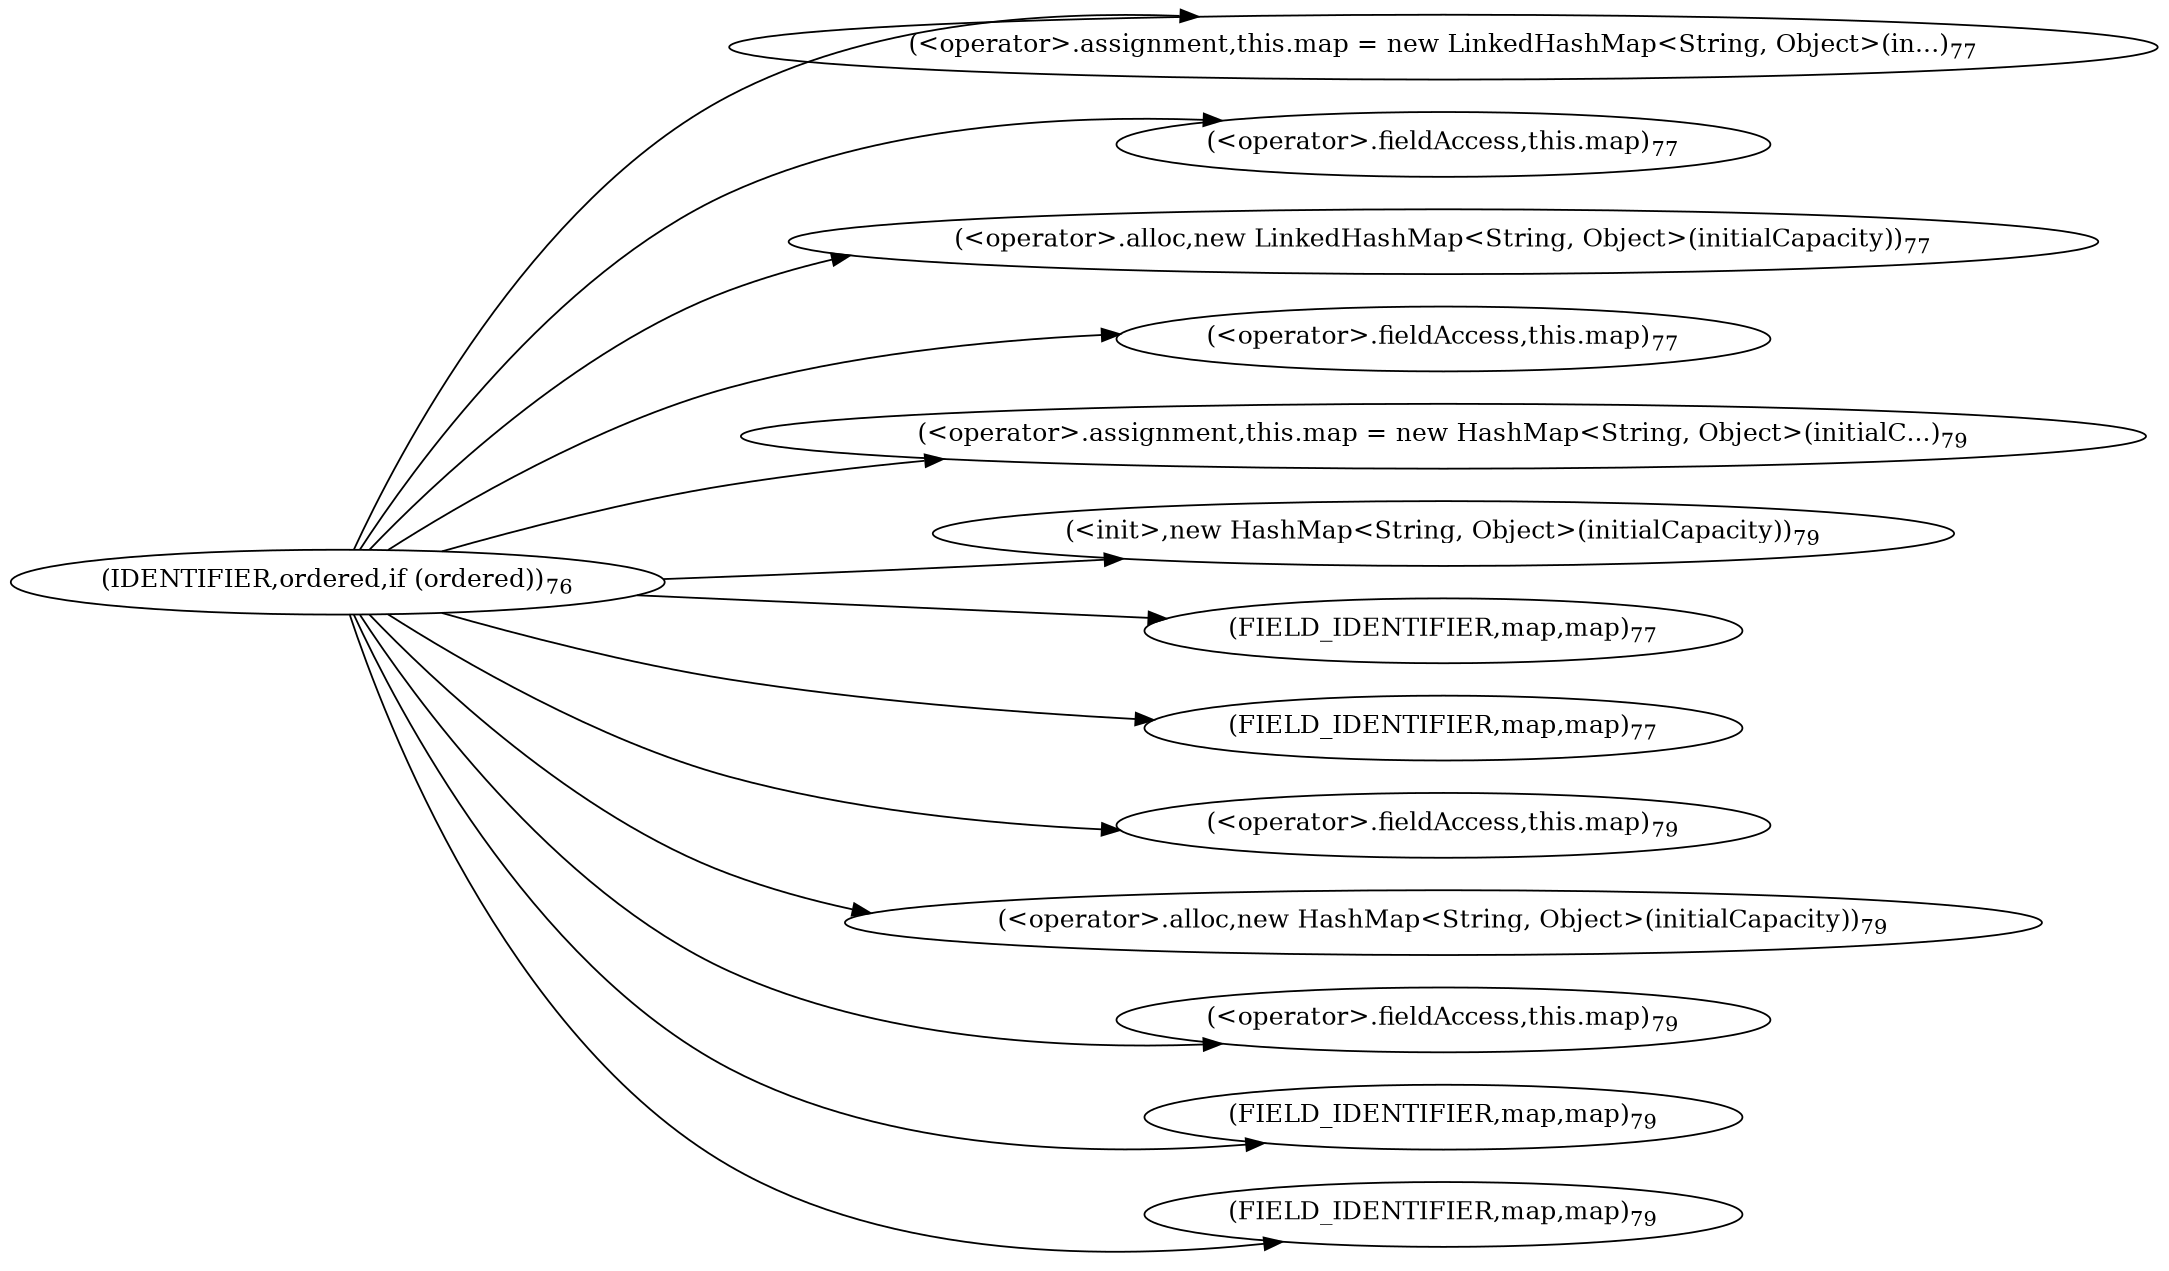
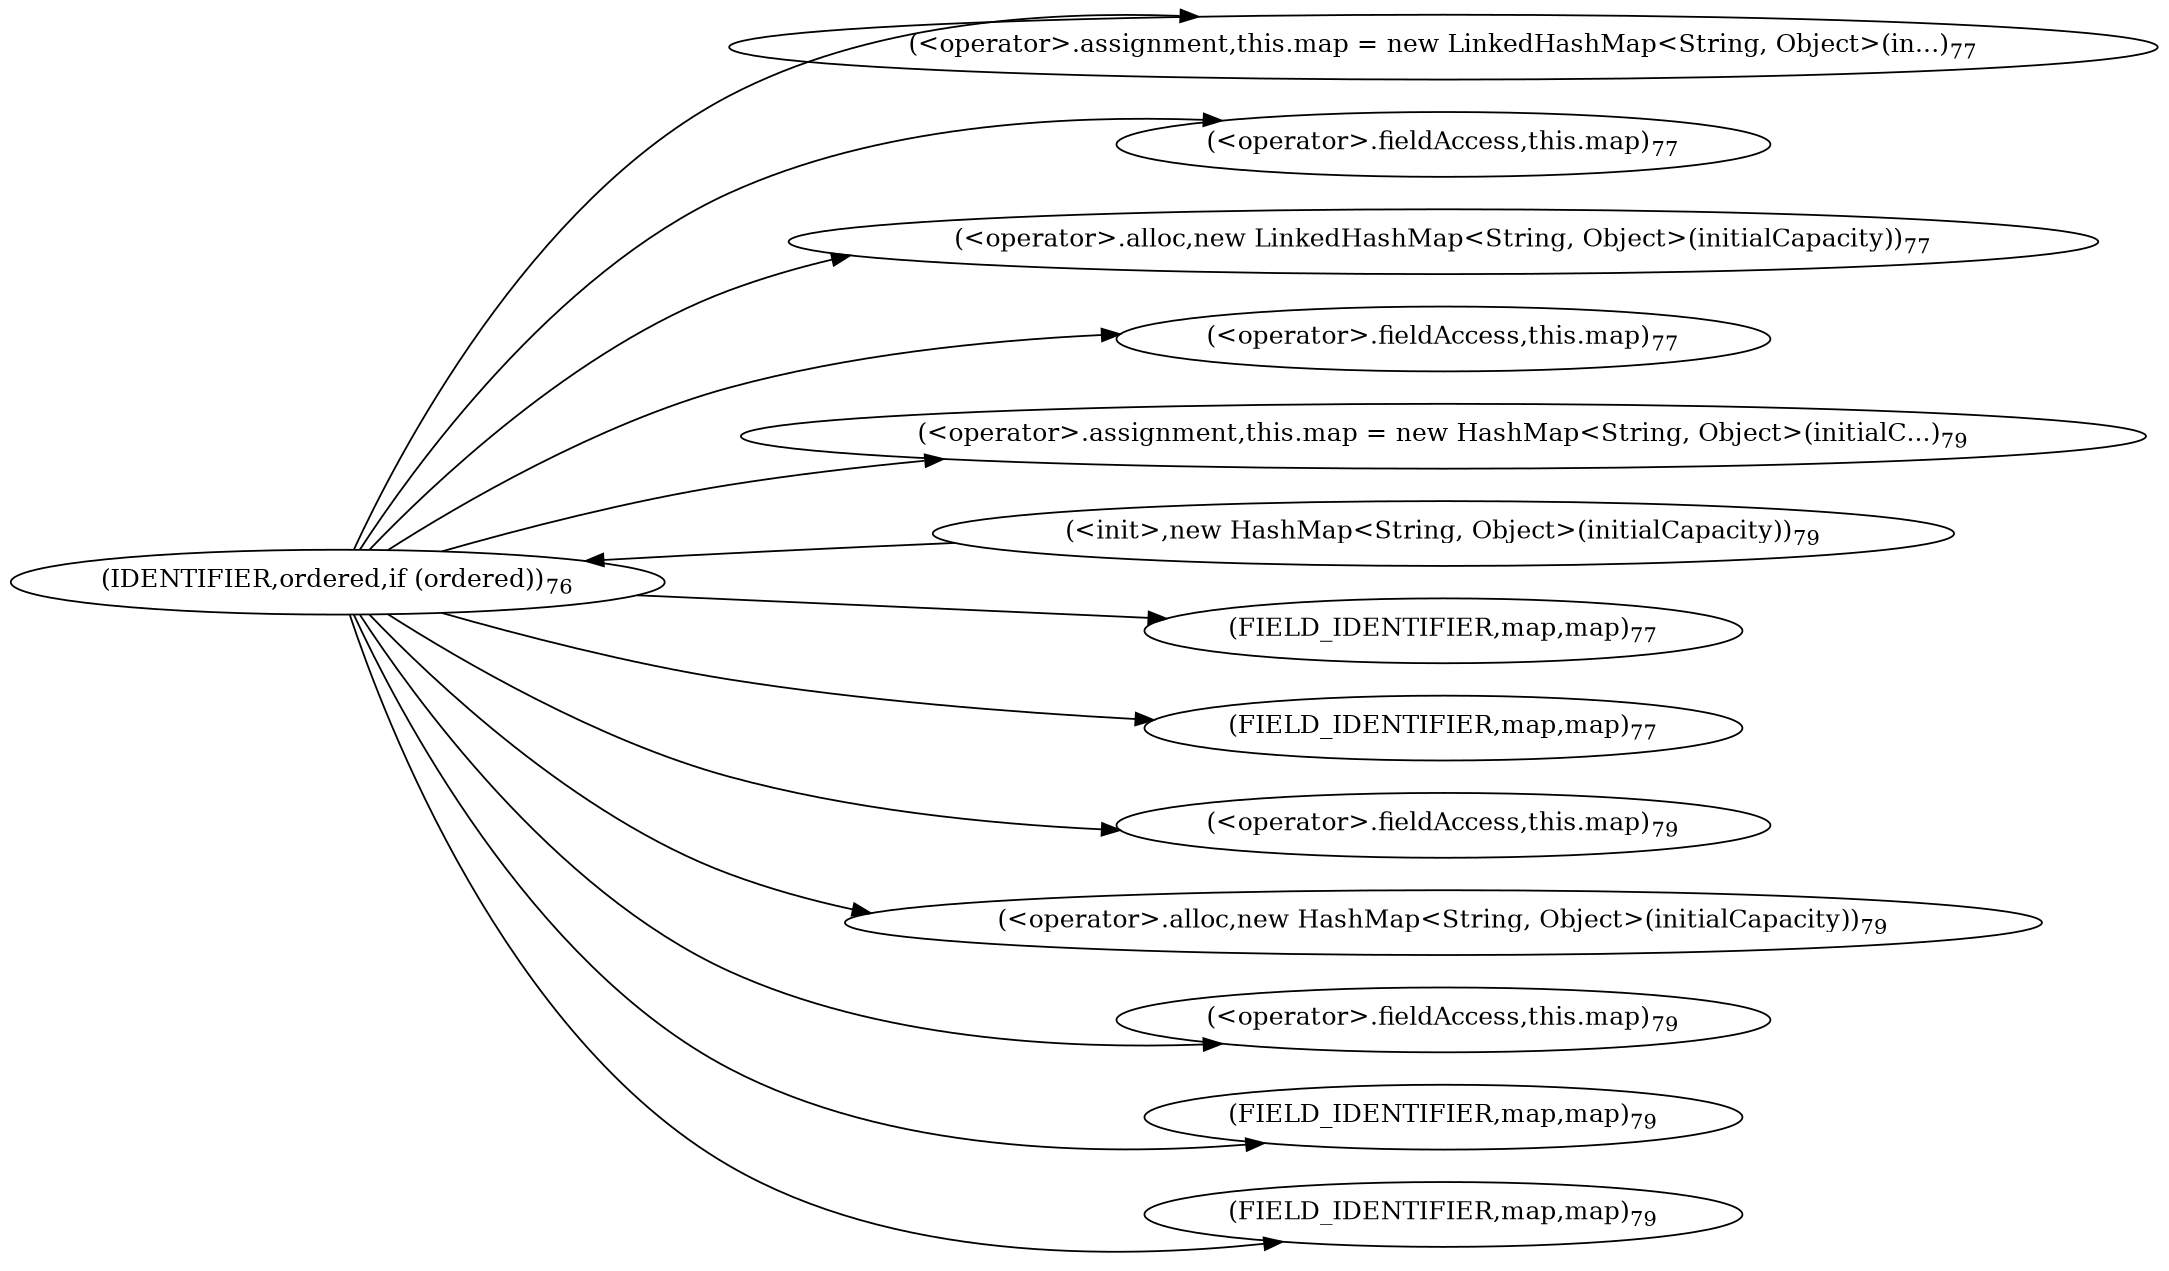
edge "(IDENTIFIER,ordered,if (ordered))" -> "(<init>,new HashMap<String, Object>(initialCapacity))": reversed
